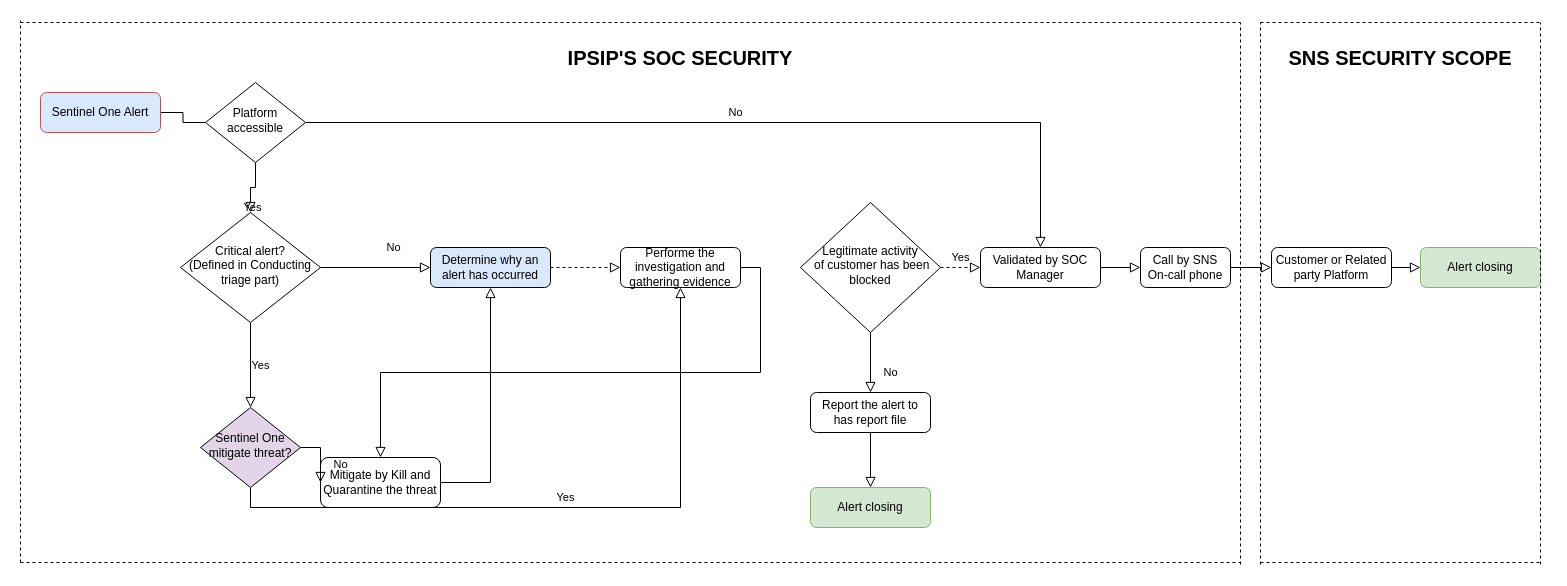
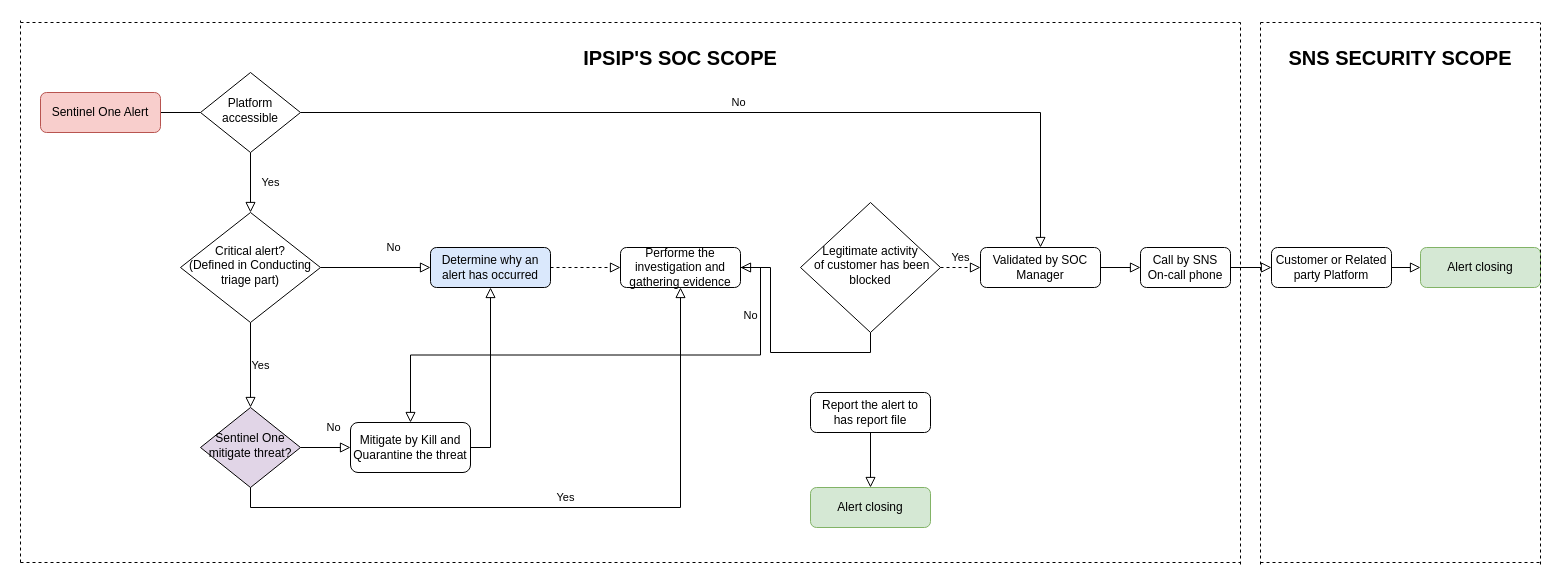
node "IPSIP'S SOC SECURITY": label "IPSIP'S SOC SECURITY" -> "IPSIP'S SOC SCOPE"
node "Sentinel One Alert": fillcolor #dae8fc -> #f8cecc
node "Platform accessible": moved (256, 123) -> (251, 113)
edge "Legitimate activity of customer has been blocked" -> "Report the alert to has report file": now "Legitimate activity of customer has been blocked" -> "Performe the investigation and gathering evidence"
node "Mitigate by Kill and Quarantine the threat": moved (381, 483) -> (411, 448)
